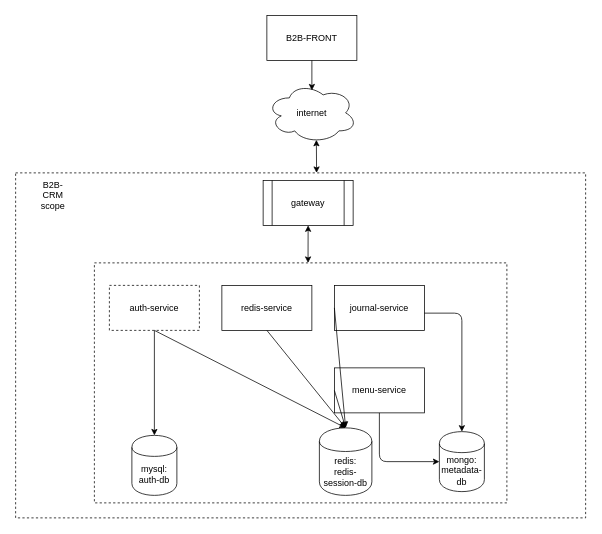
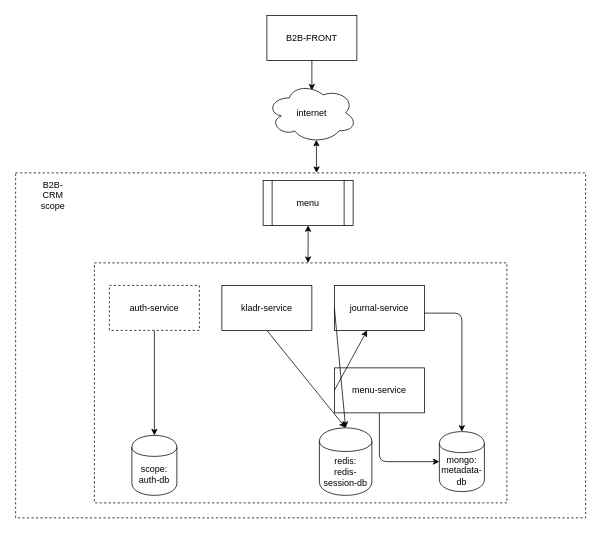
node "gateway": label "gateway" -> "menu"
node "redis-service": label "redis-service" -> "kladr-service"
edge "auth-service" -> "redis: redis-session-db": removed
edge "menu-service" -> "redis: redis-session-db": now "menu-service" -> "journal-service"
node "mysql: auth-db": label "mysql: auth-db" -> "scope: auth-db"
